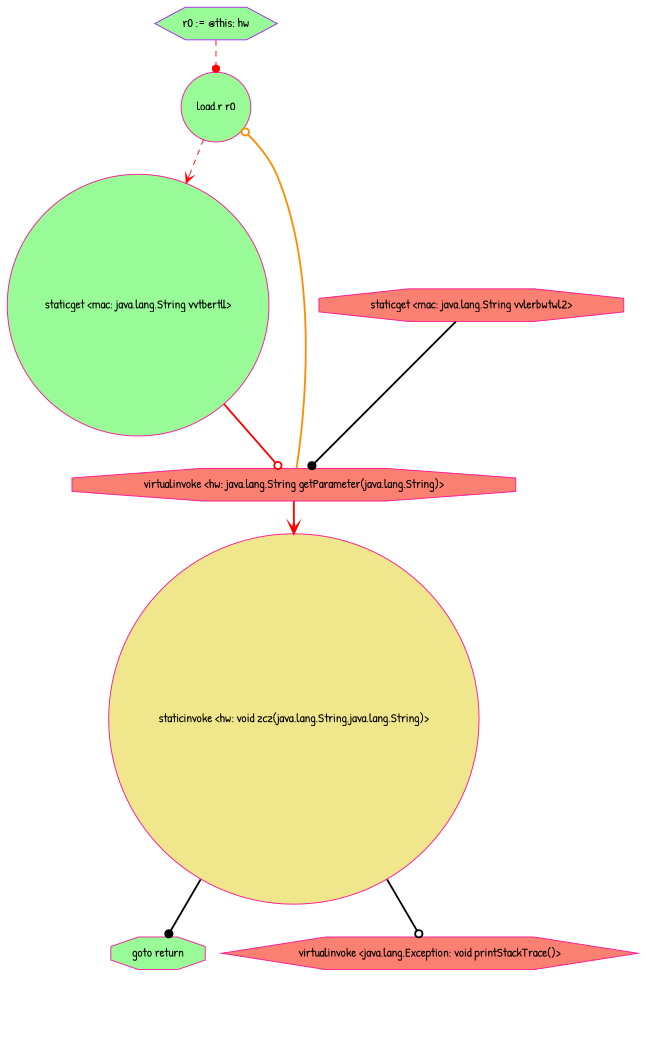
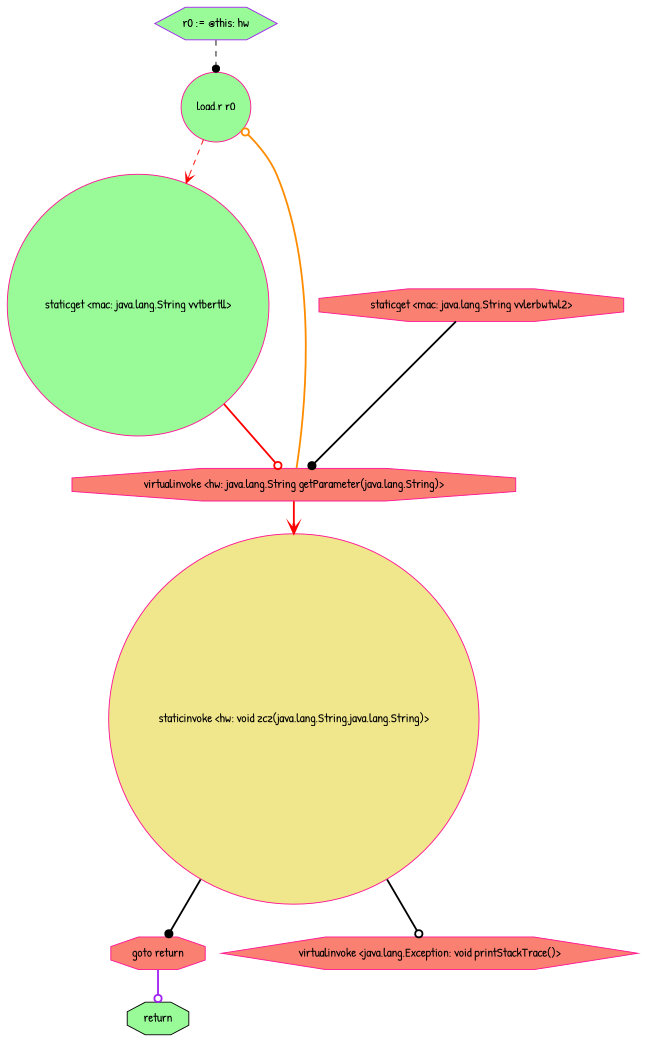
edge "r0 := @this: hw" -> "load.r r0": color red -> black
node "goto return": fillcolor palegreen -> salmon
node "return": added
